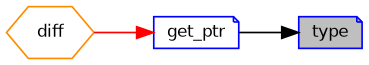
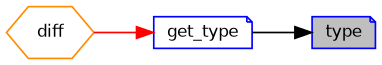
node "get_ptr": label "get_ptr" -> "get_type"
